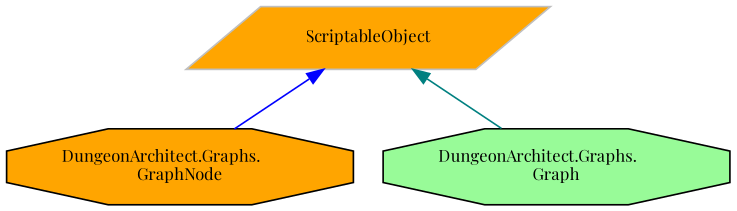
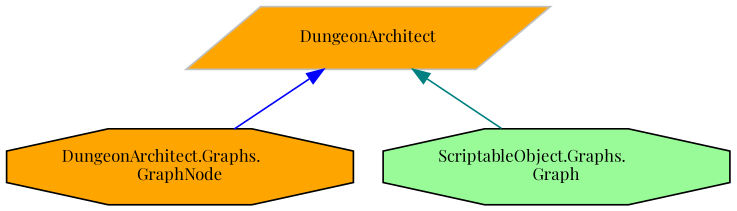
node "ScriptableObject": label "ScriptableObject" -> "DungeonArchitect"
node "DungeonArchitect.Graphs. Graph": label "DungeonArchitect.Graphs. Graph" -> "ScriptableObject.Graphs. Graph"
